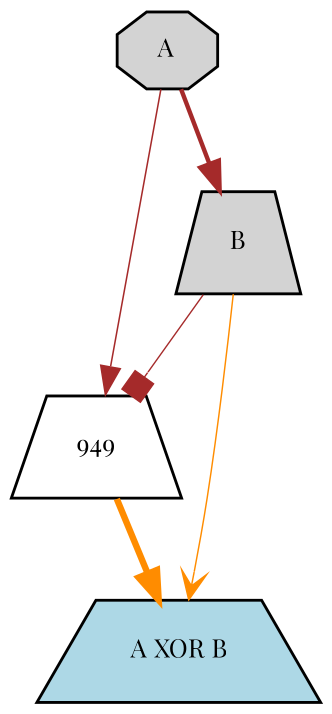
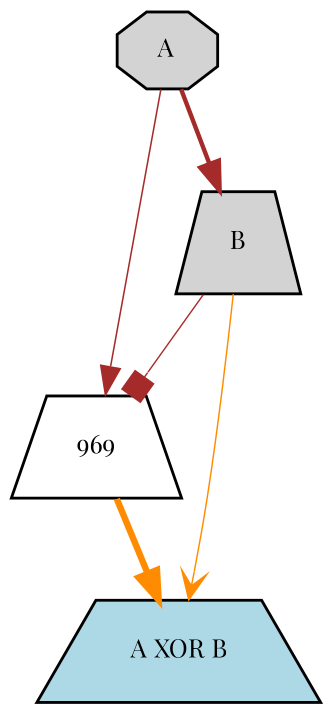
node "949": label "949" -> "969"
